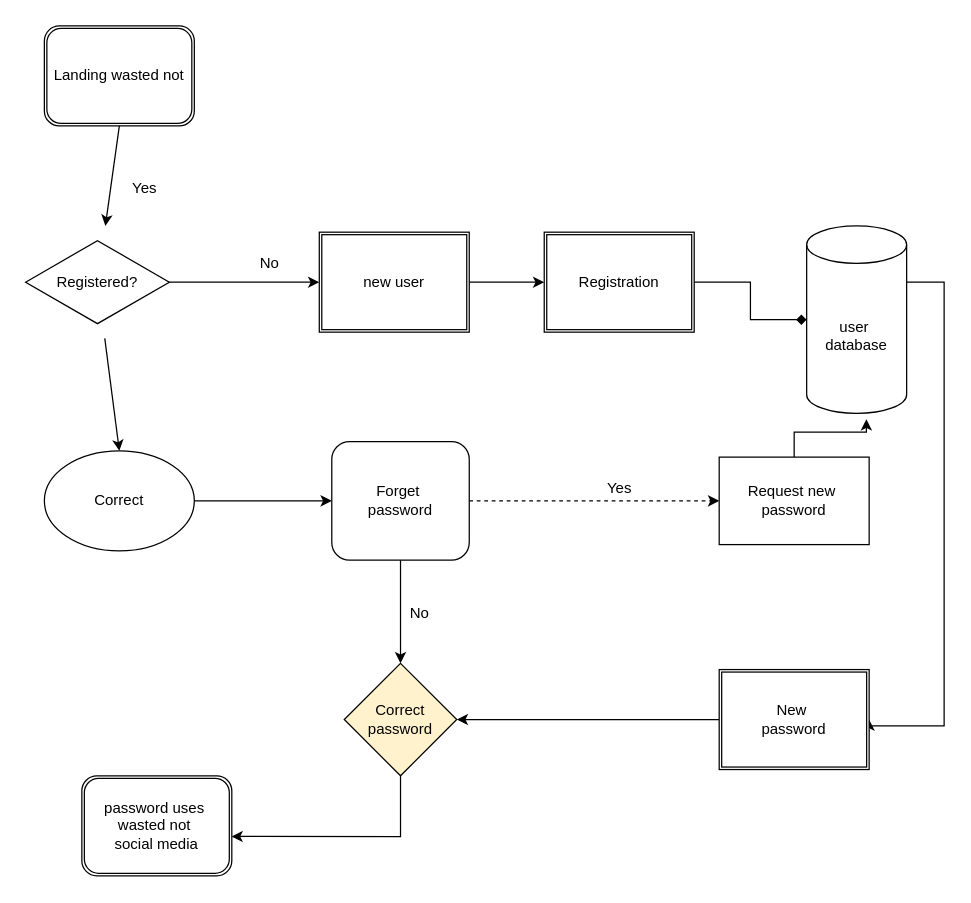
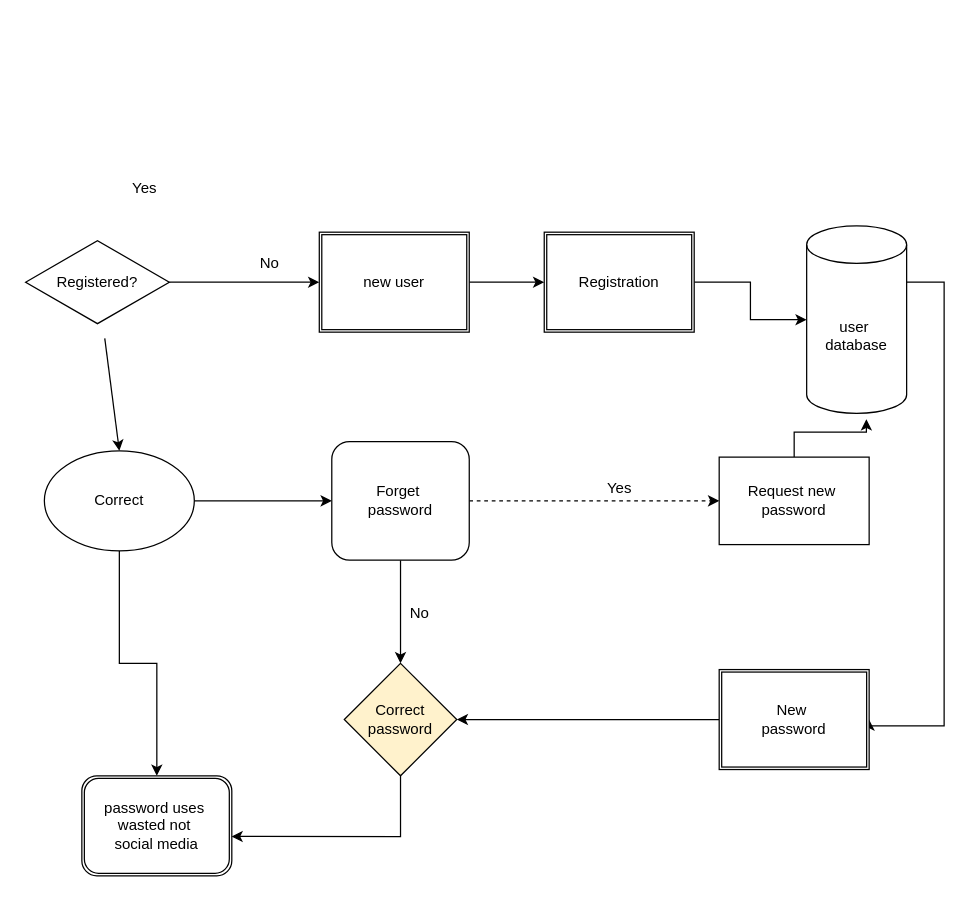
node "Landing wasted not": removed
edge "Landing wasted not" -> "Registered?": removed
edge "Registration" -> "user database": arrowhead diamond -> classic
edge "Correct" -> "password uses wasted not social media": added
